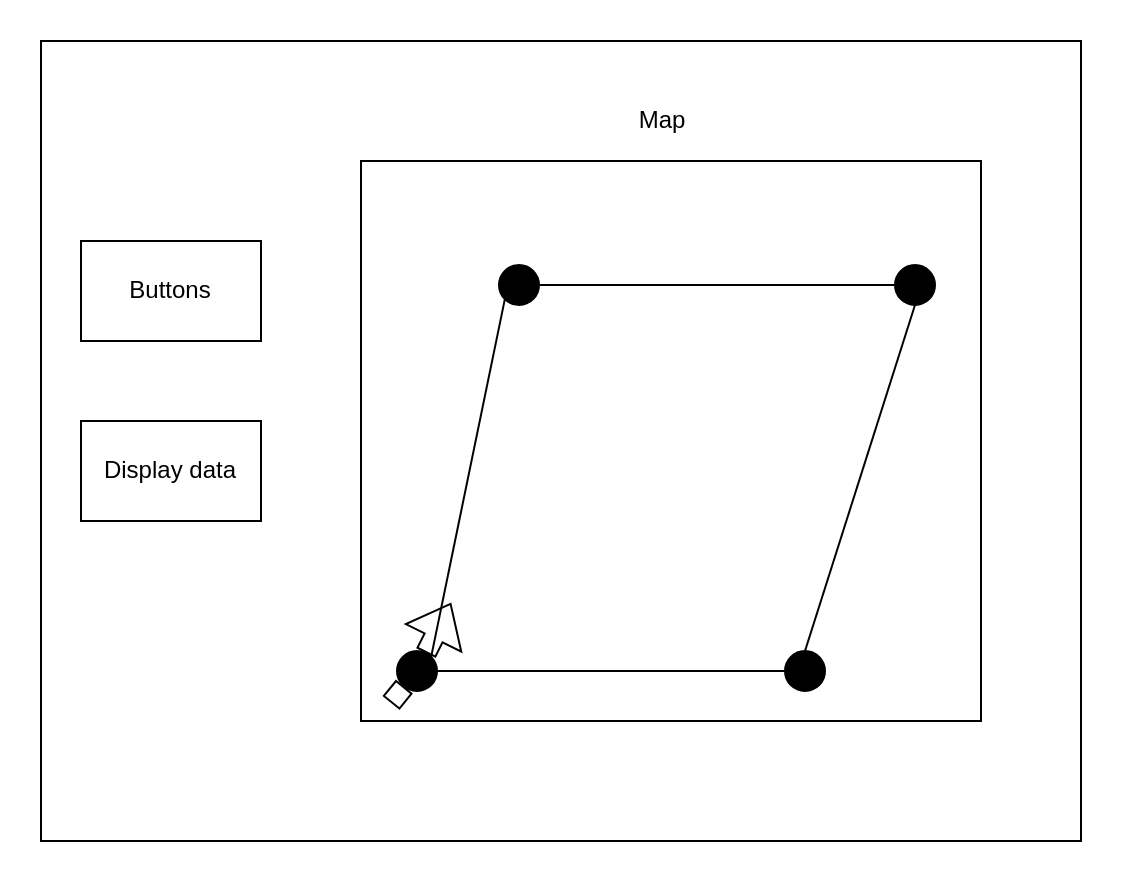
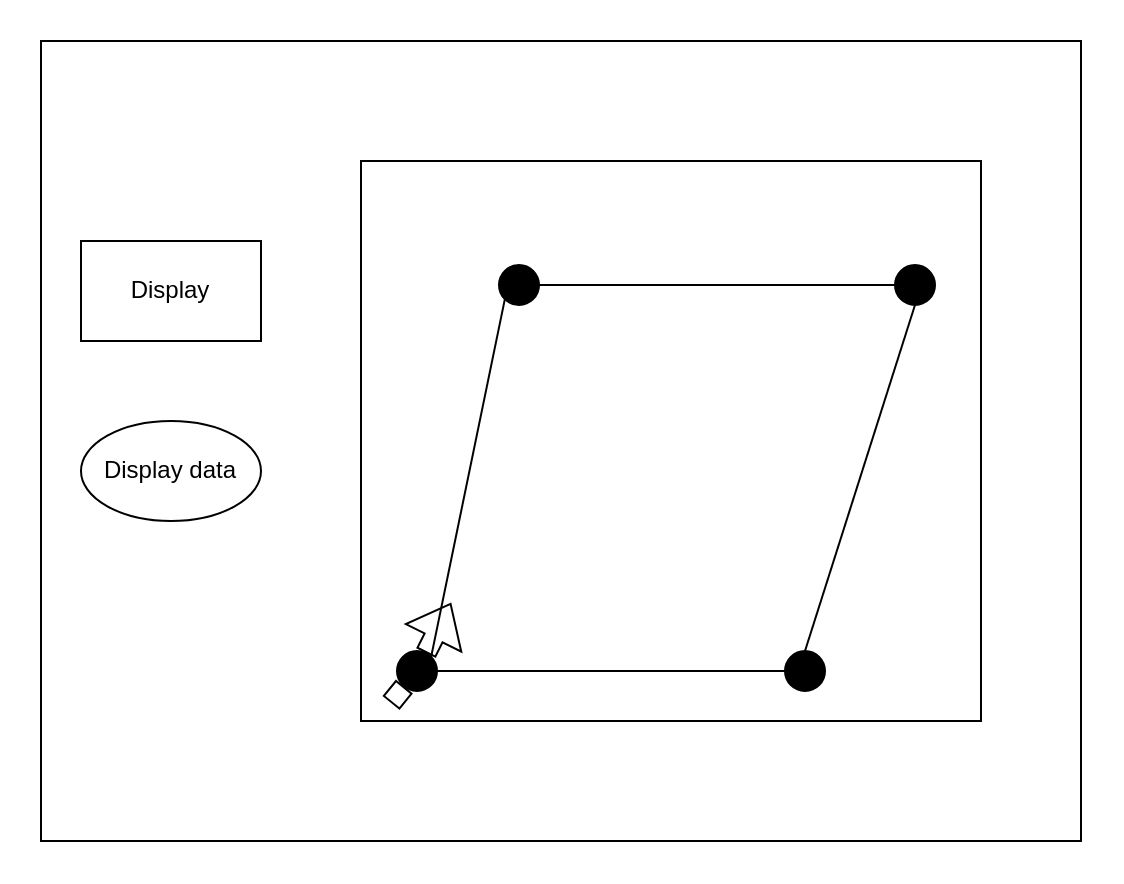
node "Map": removed
node "Buttons": label "Buttons" -> "Display"
node "Display data": shape rectangle -> ellipse
